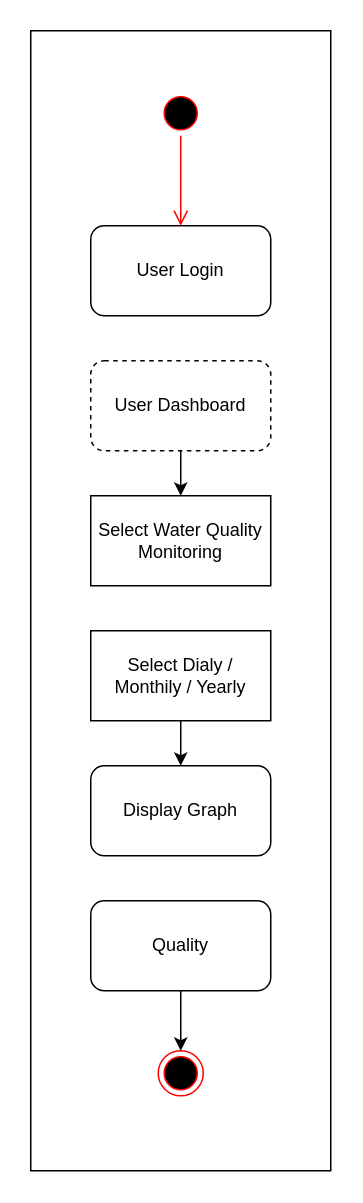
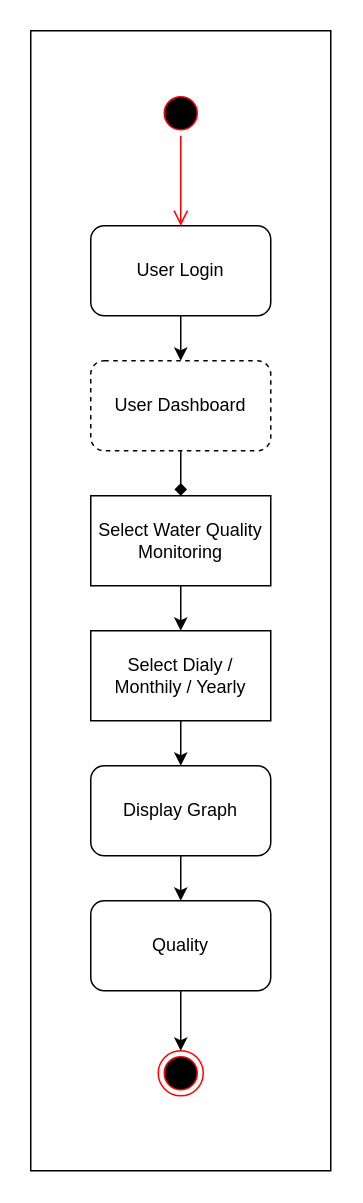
edge "User Login" -> "User Dashboard": added
edge "User Dashboard" -> "Select Water Quality Monitoring": arrowhead classic -> diamond
edge "Select Water Quality Monitoring" -> "Select Dialy / Monthily / Yearly": added
edge "Display Graph" -> "Quality": added
